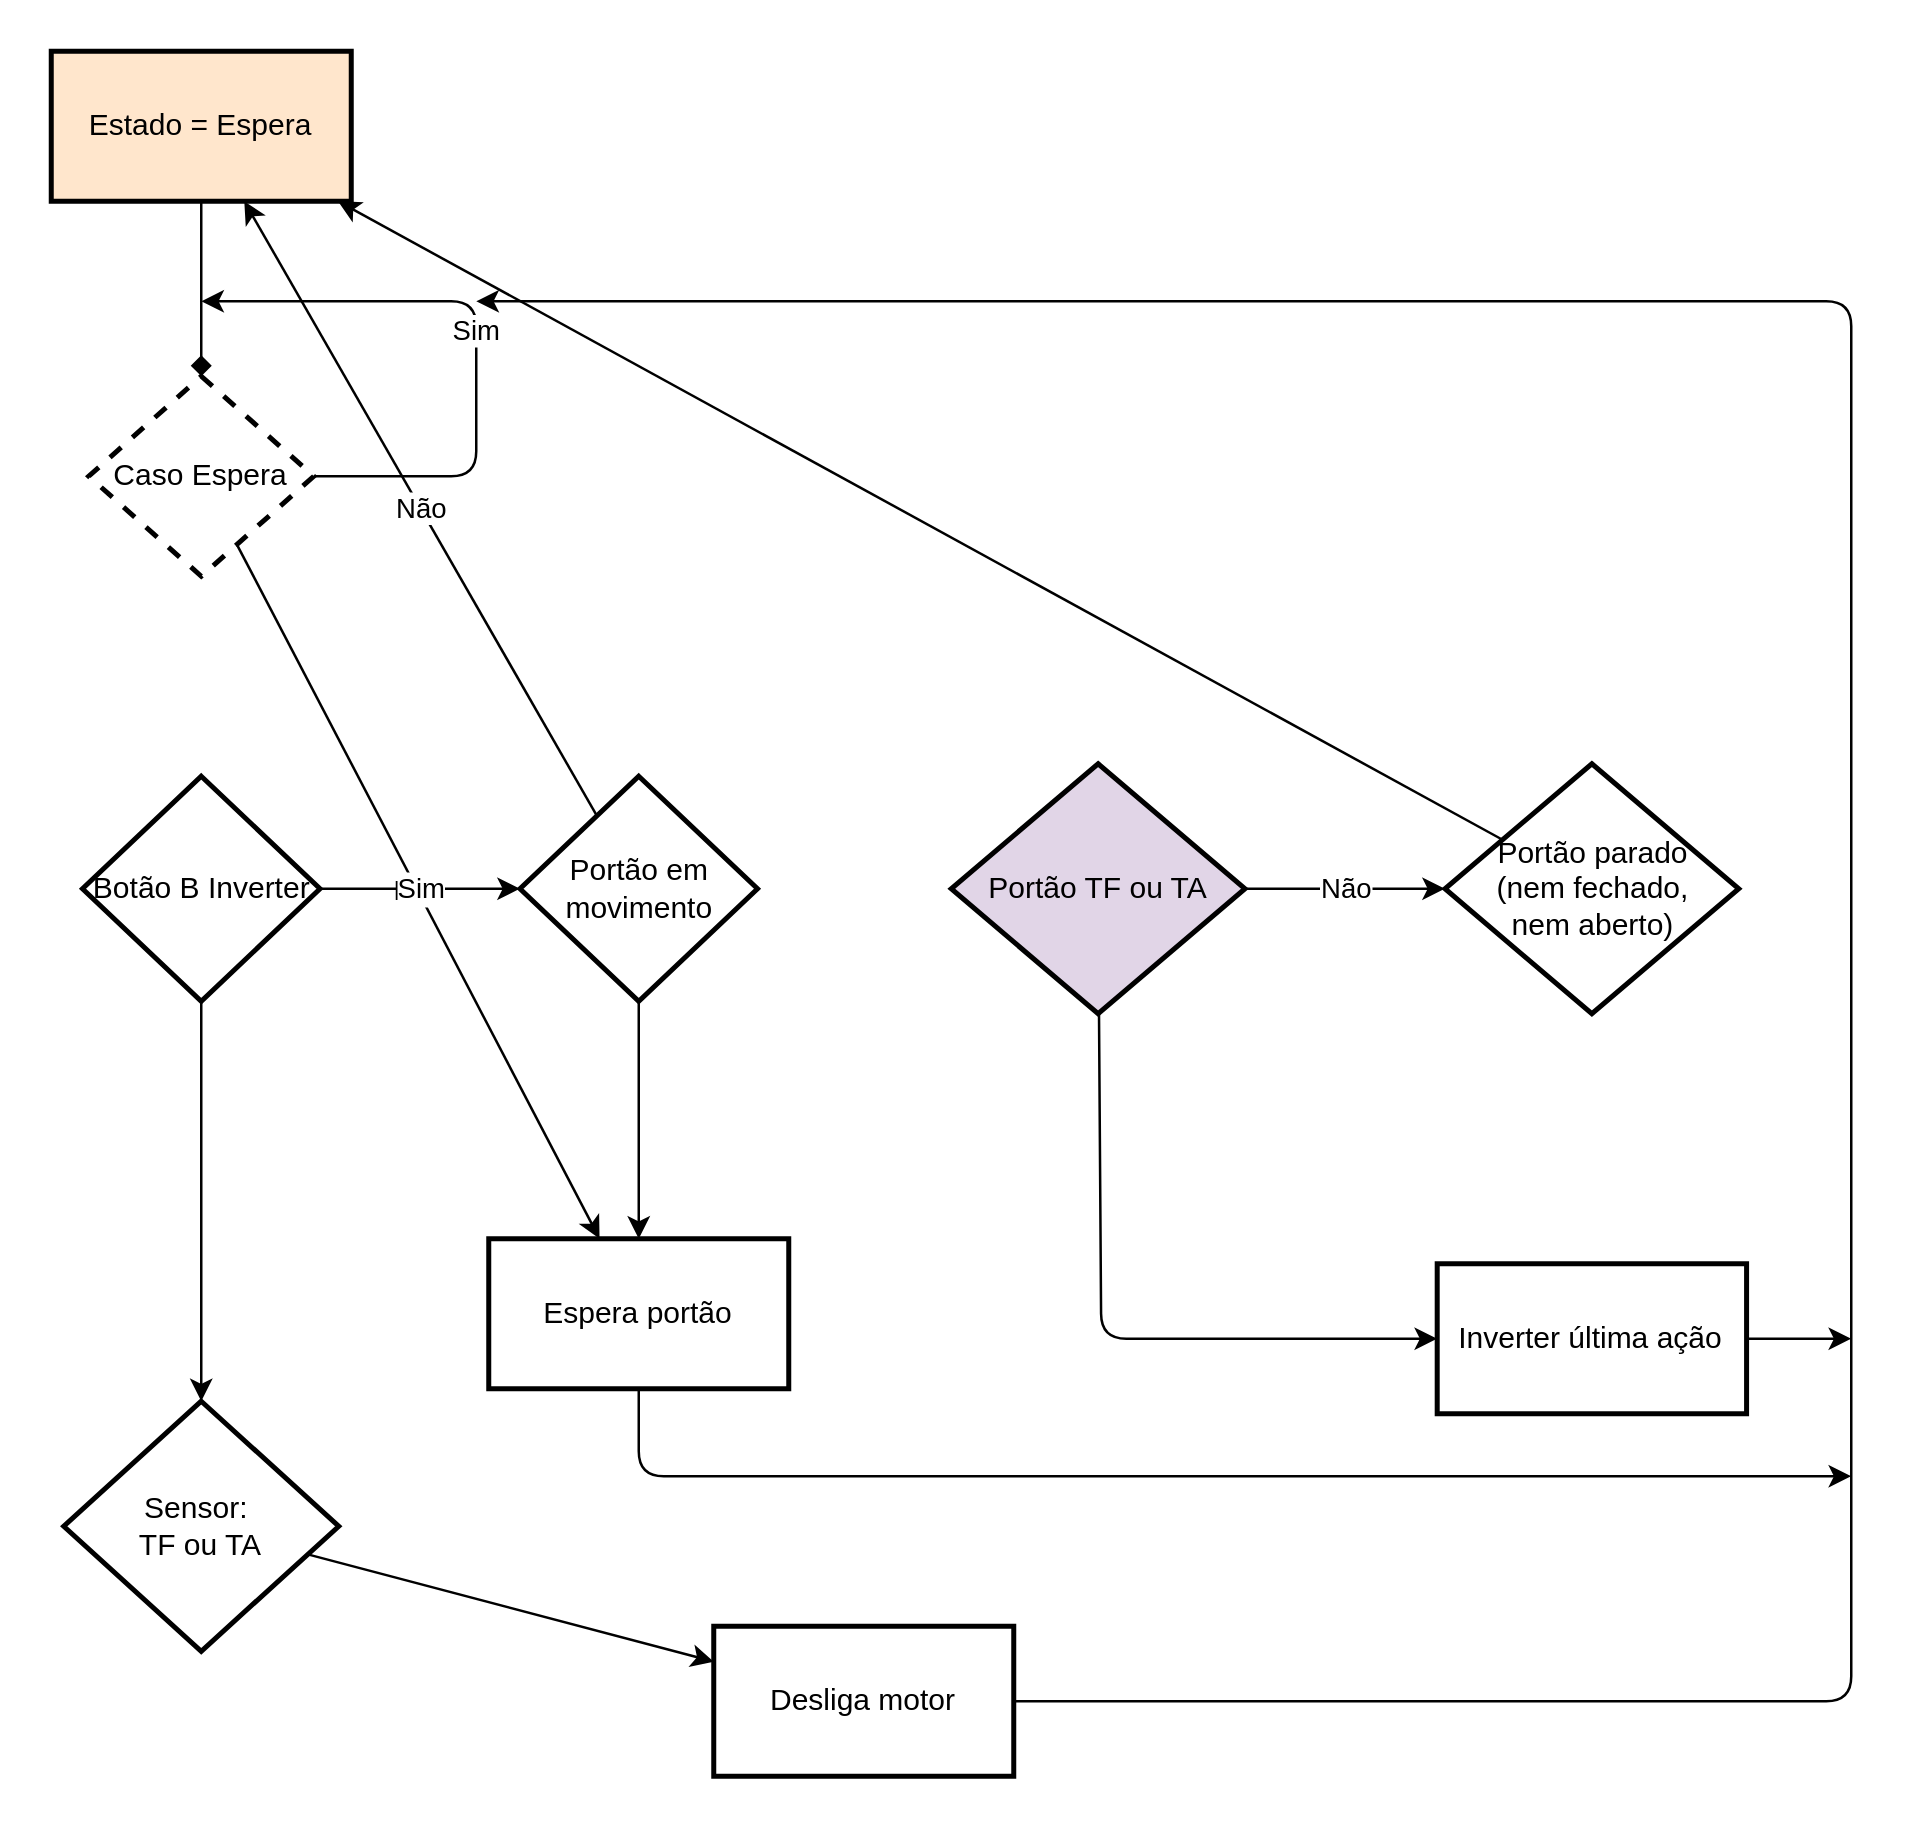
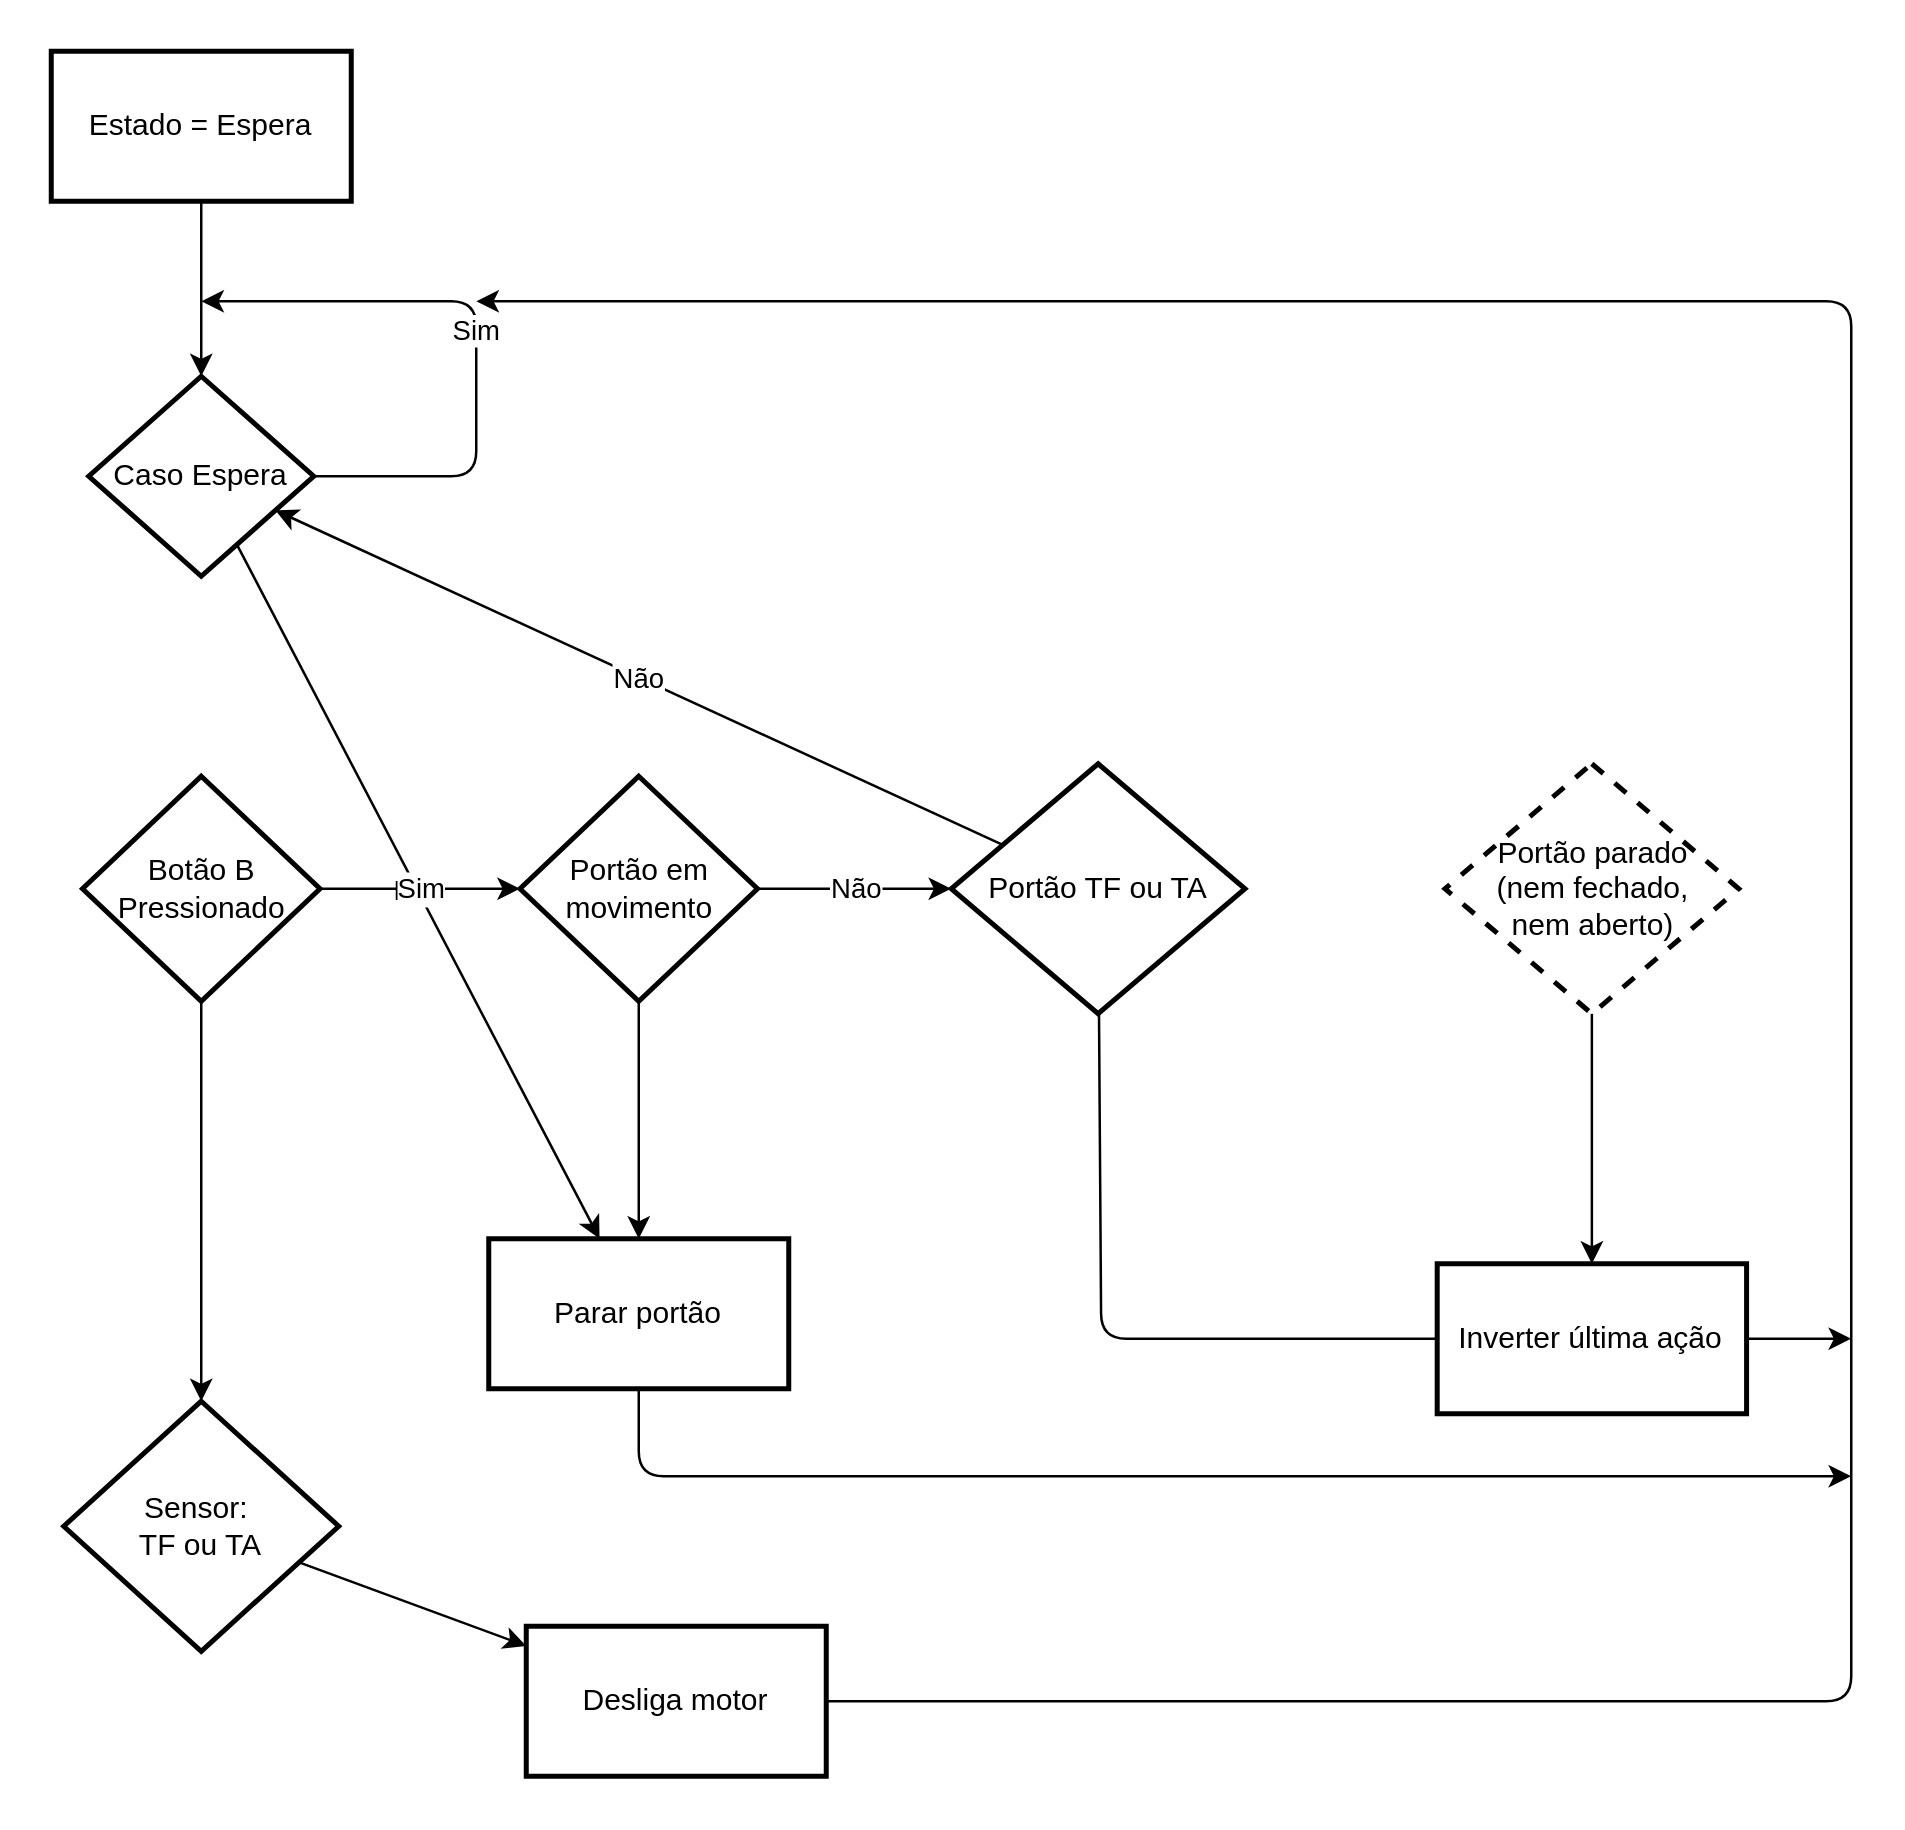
node "Estado = Espera": fillcolor #ffe6cc -> #ffffff
edge "Estado = Espera" -> "Caso Espera": arrowhead diamond -> classic
node "Caso Espera": style dashed -> solid
edge "Portão parado (nem fechado, nem aberto)" -> "Estado = Espera": now "Portão parado (nem fechado, nem aberto)" -> "Inverter última ação"
edge "Portão em movimento" -> "Estado = Espera": now "Portão em movimento" -> "Portão TF ou TA"
node "Botão B Inverter": label "Botão B Inverter" -> "Botão B Pressionado"
node "Portão TF ou TA": fillcolor #e1d5e7 -> #ffffff
edge "Portão TF ou TA" -> "Portão parado (nem fechado, nem aberto)": now "Portão TF ou TA" -> "Caso Espera"
node "Portão parado (nem fechado, nem aberto)": style solid -> dashed
node "Espera portão": label "Espera portão" -> "Parar portão"
edge "Portão TF ou TA" -> "Inverter última ação": arrowhead classic -> none
node "Desliga motor": moved (864, 1701) -> (676, 1701)
